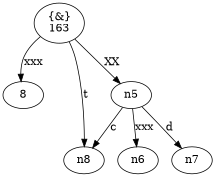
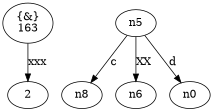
edge "{&} 163" -> "n5": removed, label "XX"
edge "{&} 163" -> "n8": removed, label "t"
node "8": label "8" -> "2"
edge "n5" -> "n6": label "xxx" -> "XX"
node "n7": label "n7" -> "n0"
